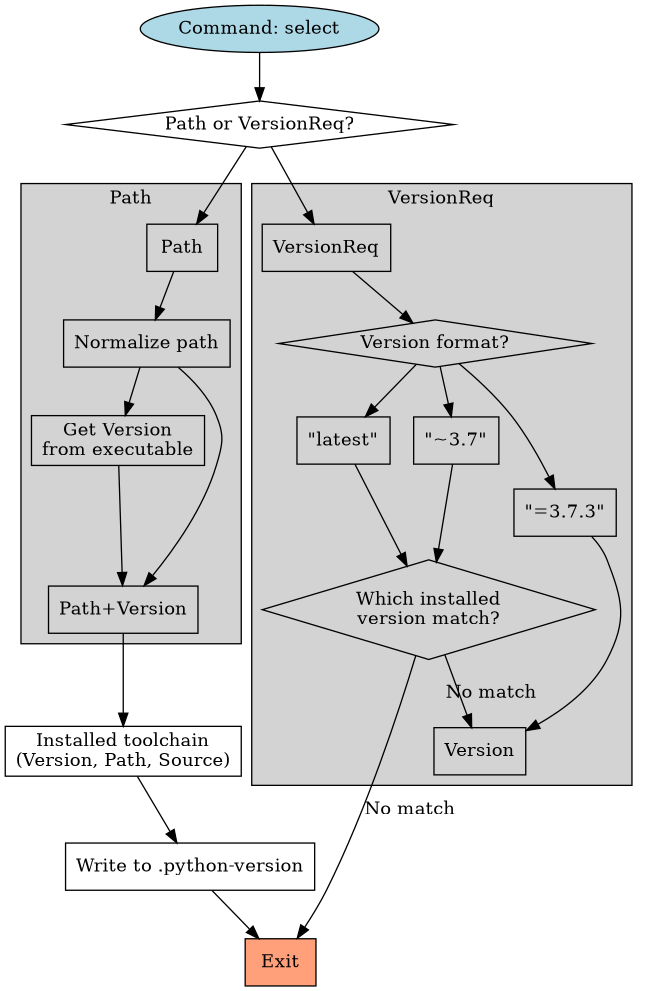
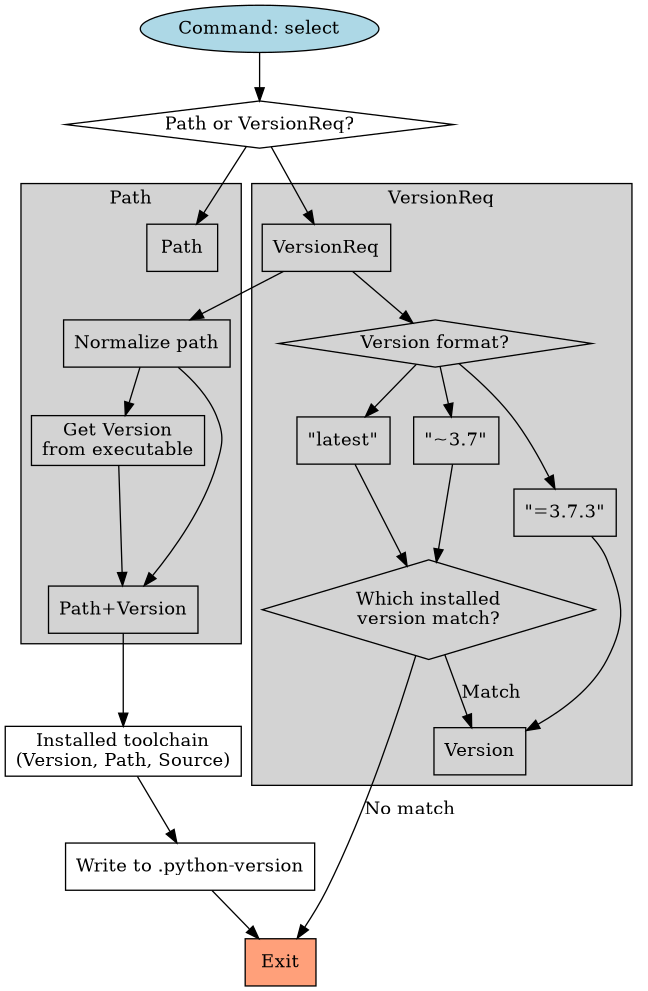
edge "Path" -> "Normalize path": now "VersionReq" -> "Normalize path"
edge "Which installed version match?" -> "Version": label "No match" -> "Match"
